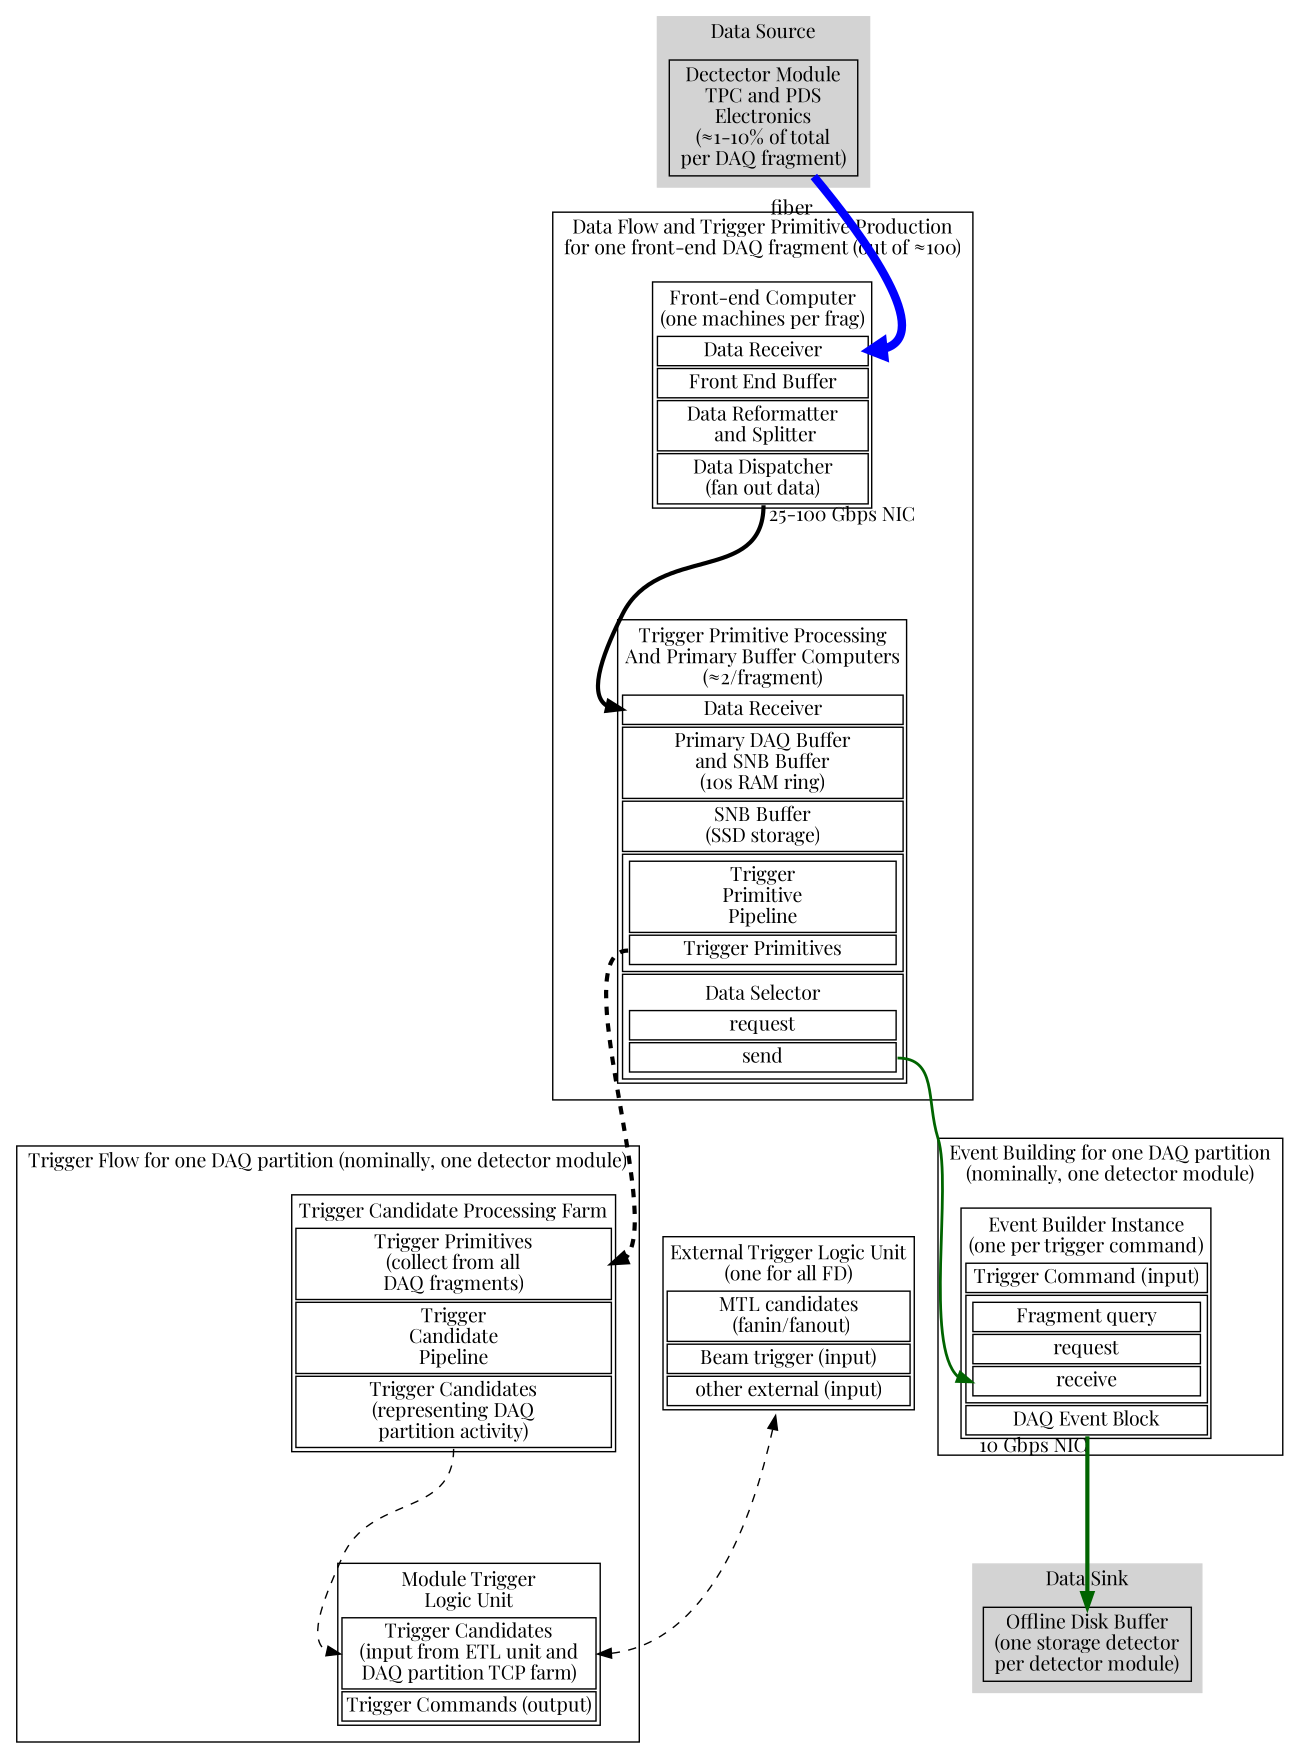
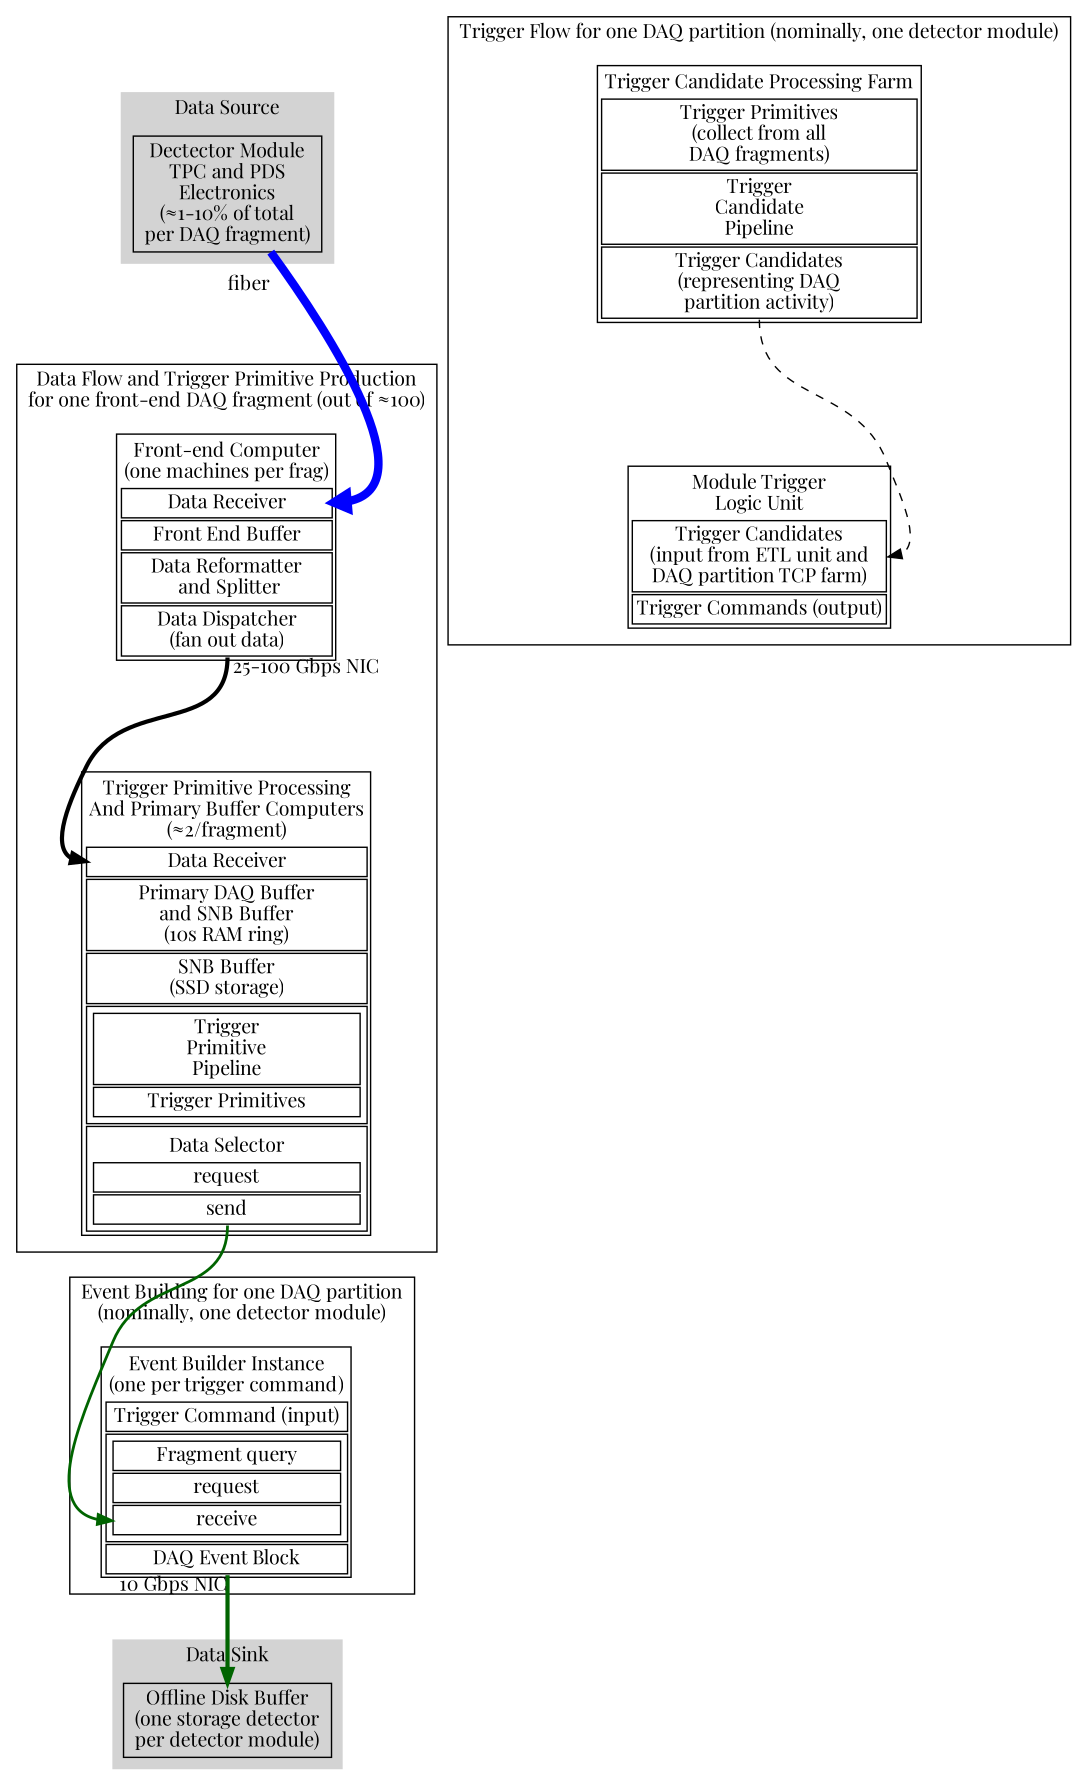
edge "Trigger Primitive Processing" -> "Trigger Candidate Processing Farm": removed
node "External Trigger Logic Unit": removed
